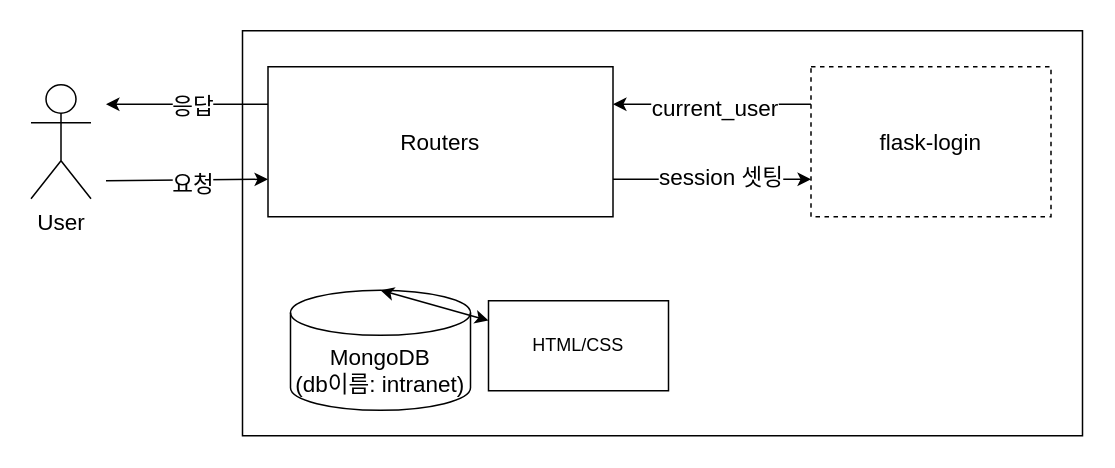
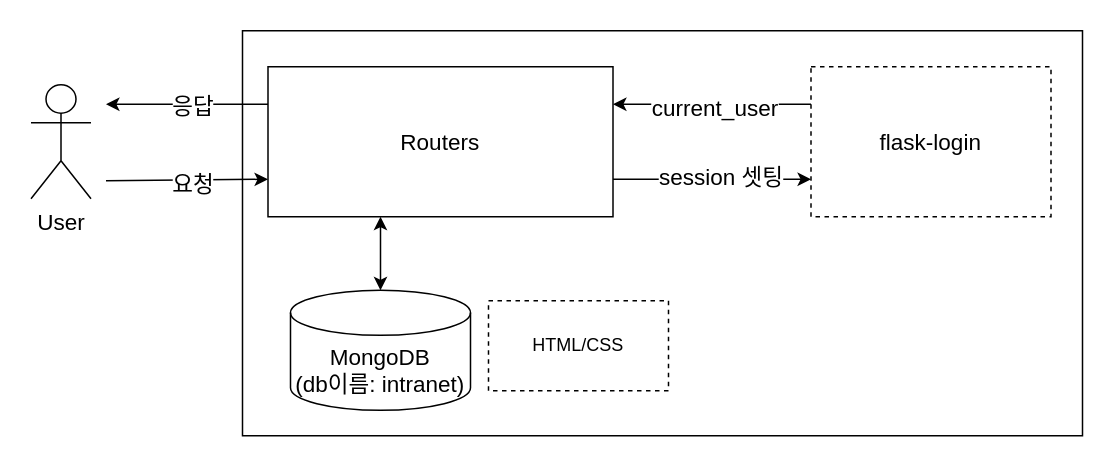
edge "HTML/CSS" -- "MongoDB (db이름: intranet)": now "Routers" -- "MongoDB (db이름: intranet)"
node "HTML/CSS": style solid -> dashed
